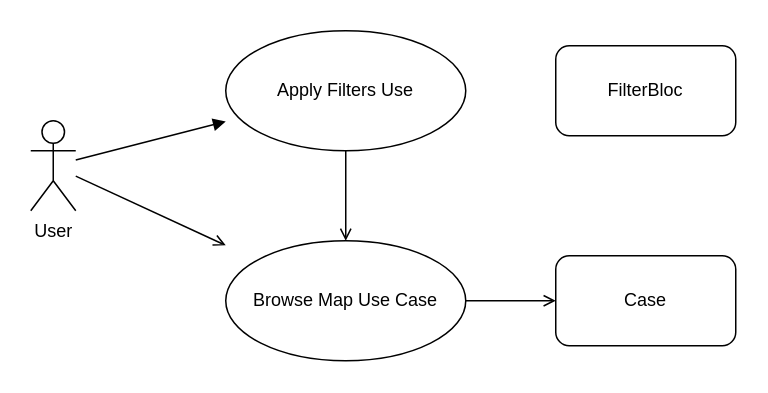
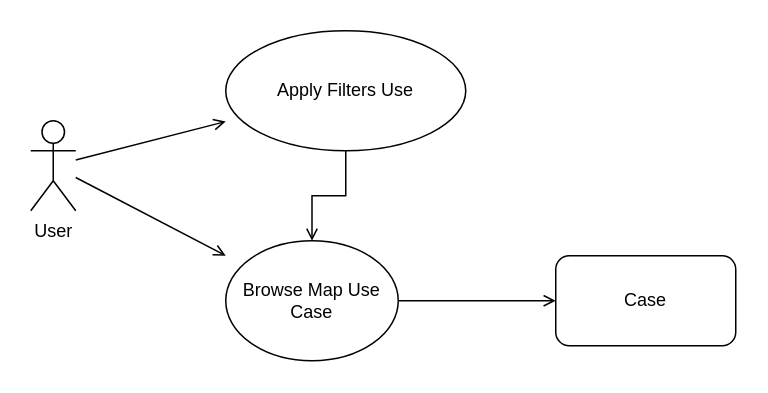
node "FilterBloc": removed
edge "User" -> "Apply Filters Use": arrowhead block -> open
node "Browse Map Use Case": size 240x120 -> 173x120
